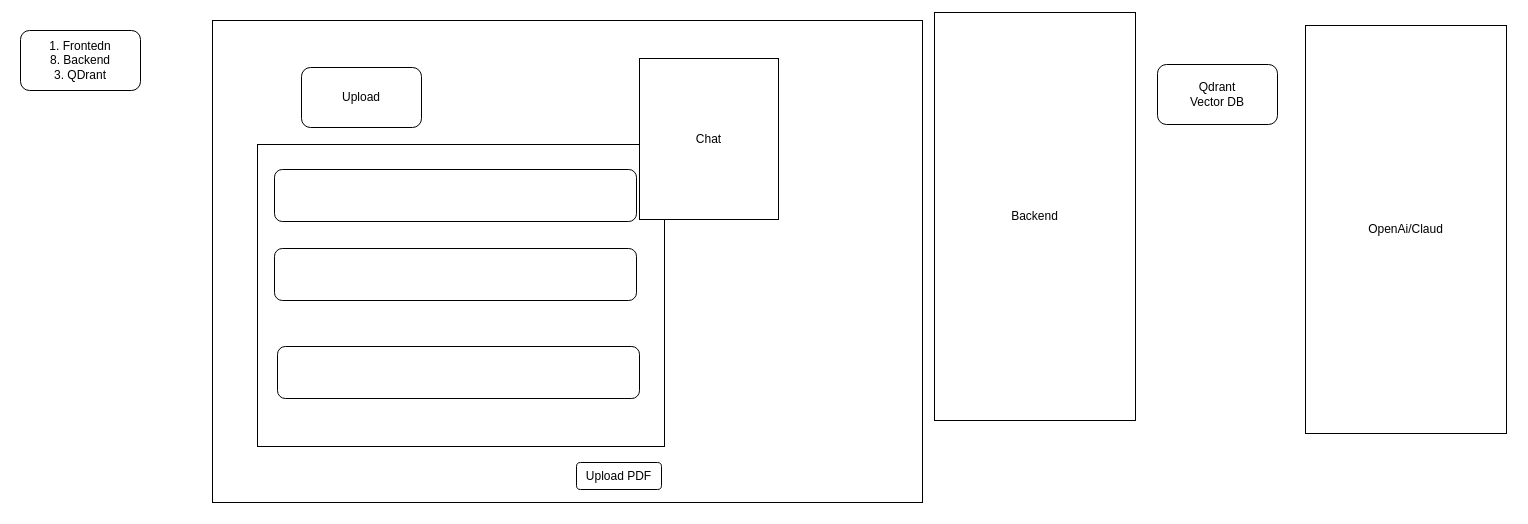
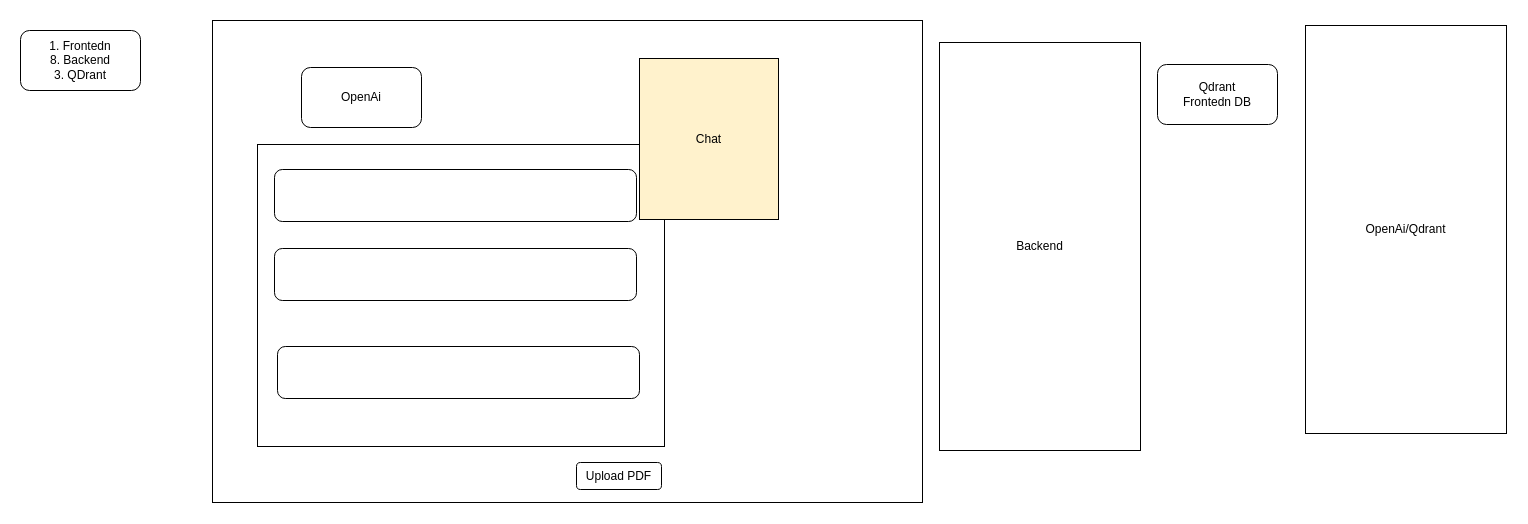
node "Qdrant Vector DB": label "Qdrant Vector DB" -> "Qdrant Frontedn DB"
node "Upload": label "Upload" -> "OpenAi"
node "Chat": fillcolor #ffffff -> #fff2cc
node "Backend": moved (1035, 217) -> (1040, 247)
node "OpenAi/Claud": label "OpenAi/Claud" -> "OpenAi/Qdrant"
